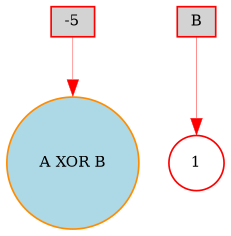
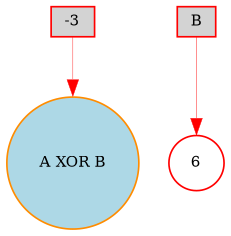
node "-5": label "-5" -> "-3"
node "1": label "1" -> "6"
